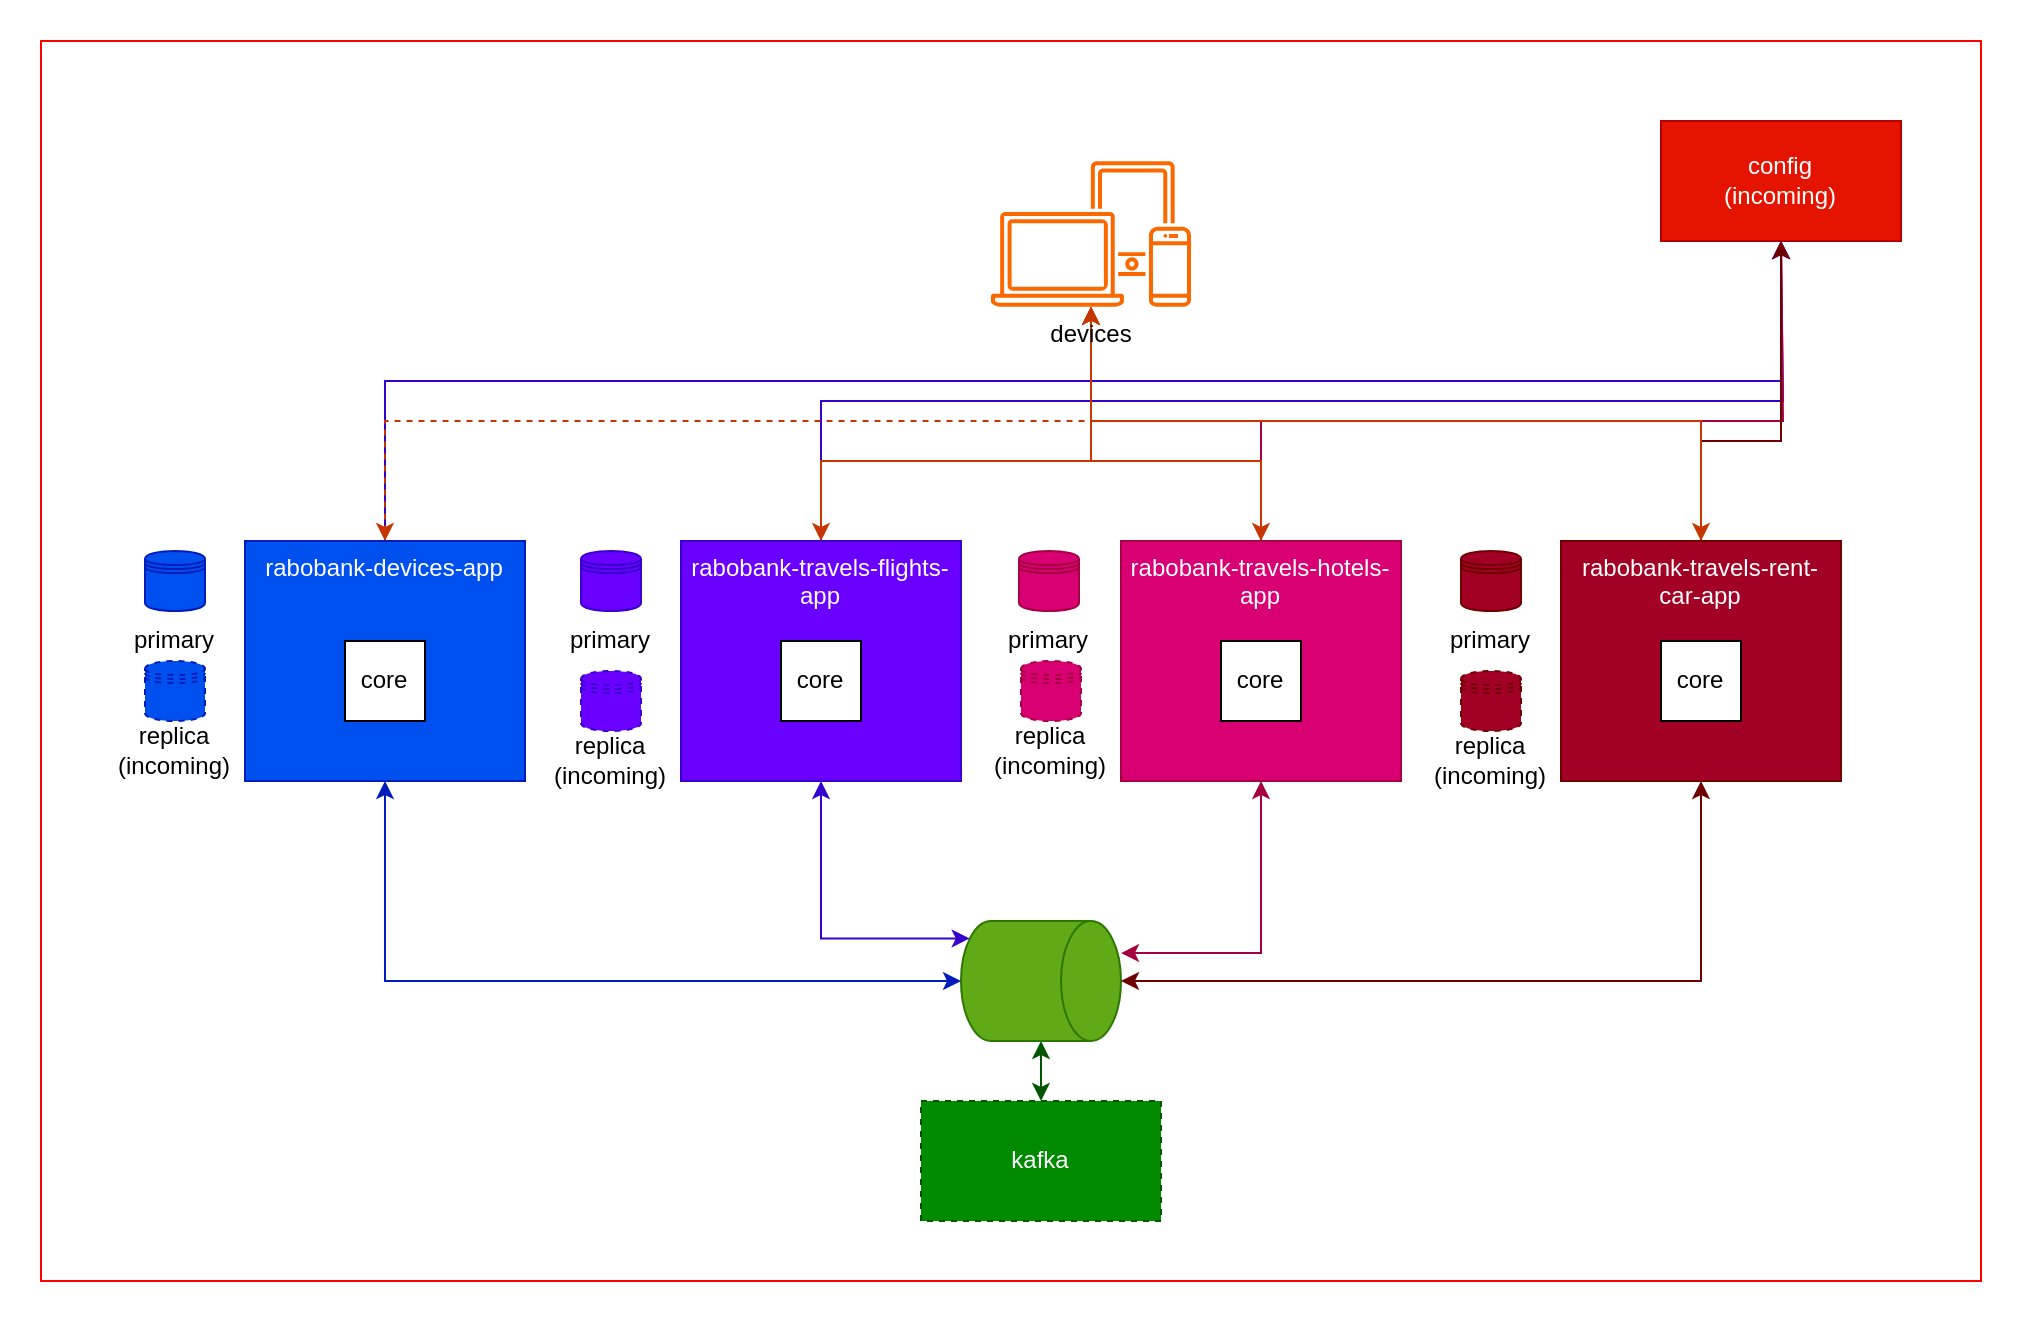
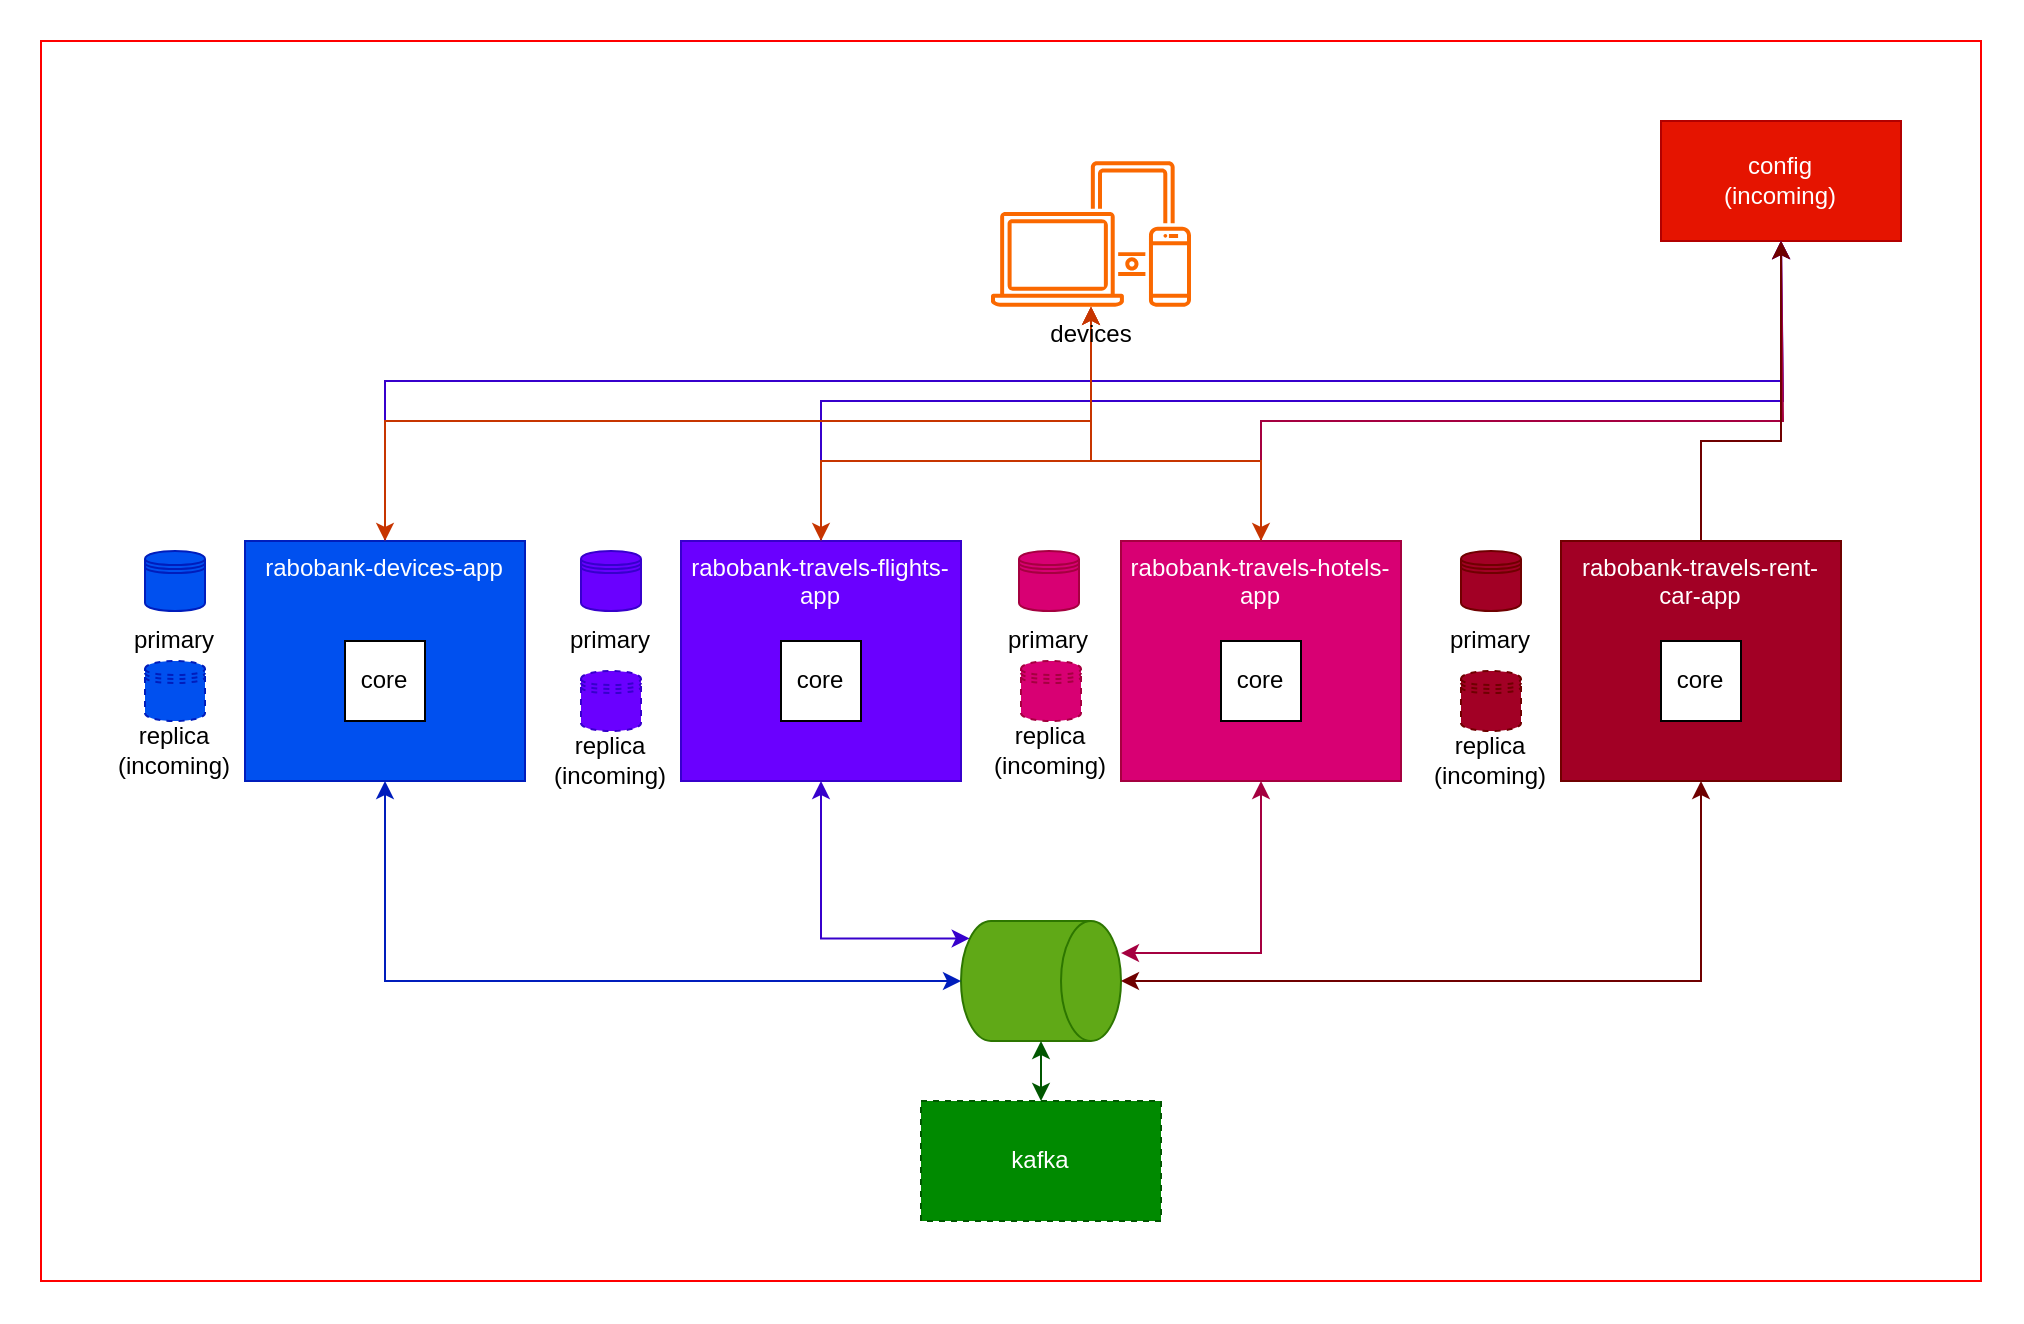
edge "devices" -- "rabobank-devices-app": style dashed -> solid
edge "devices" -- "rabobank-travels-rent-car-app": removed
